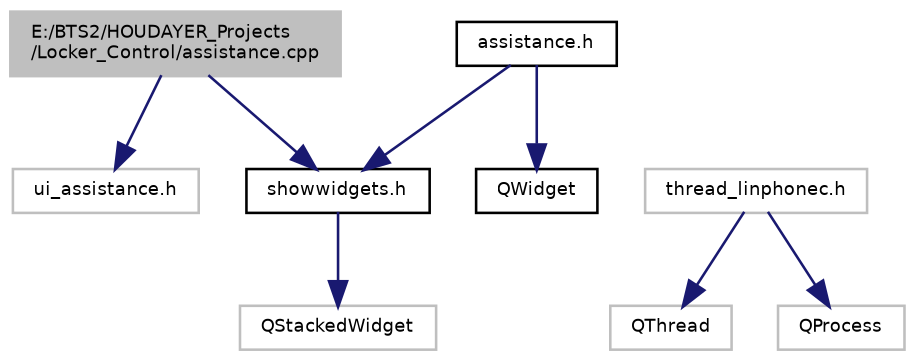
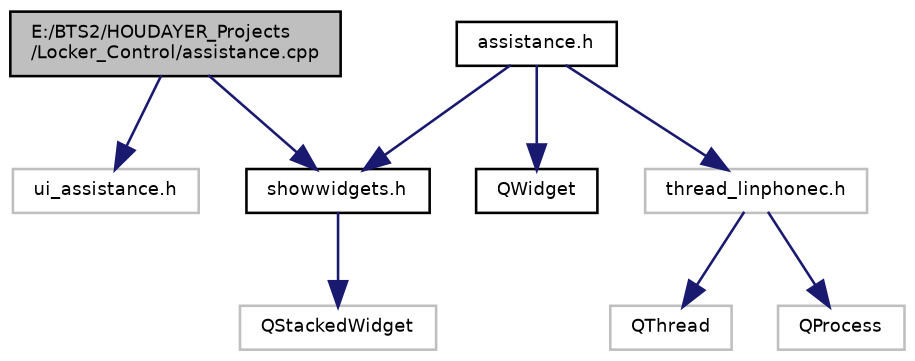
node "E:/BTS2/HOUDAYER_Projects /Locker_Control/assistance.cpp": color grey75 -> black
edge "assistance.h" -> "thread_linphonec.h": added
